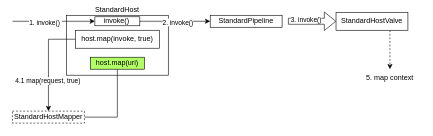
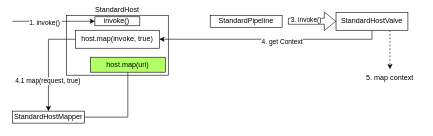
edge "invoke()" -> "StandardPipeline": removed, label "2. invoke()"
edge "StandardHostValve" -> "host.map(invoke, true)": added, label "4. get Context"
node "host.map(uri)": size 54x12 -> 75x15
node "StandardHostMapper": style dashed -> solid
